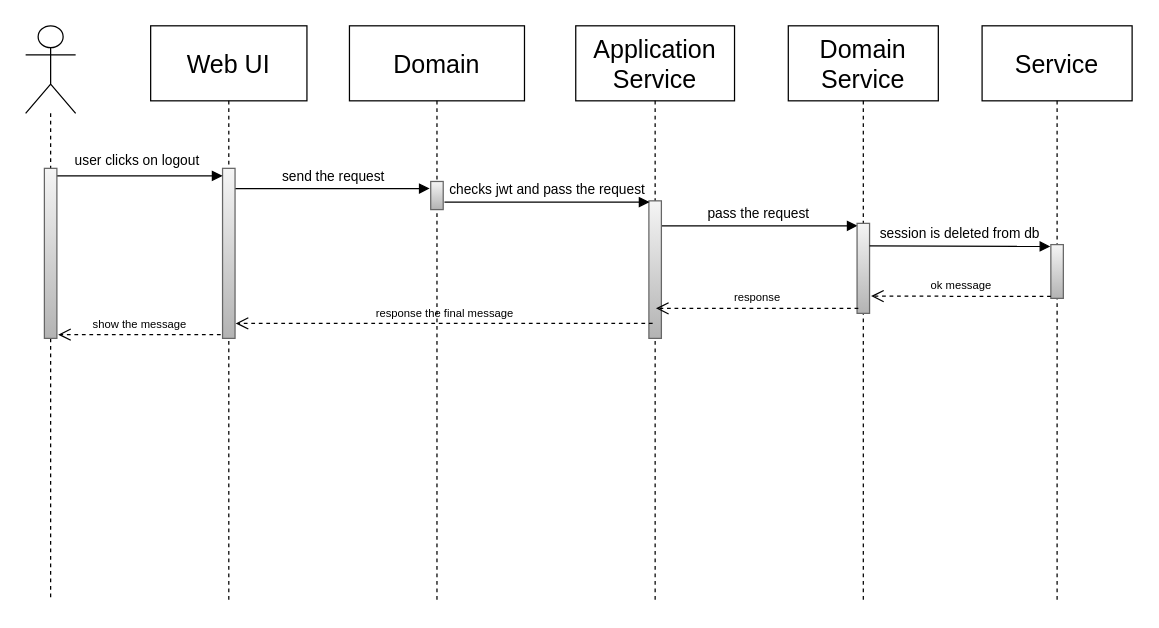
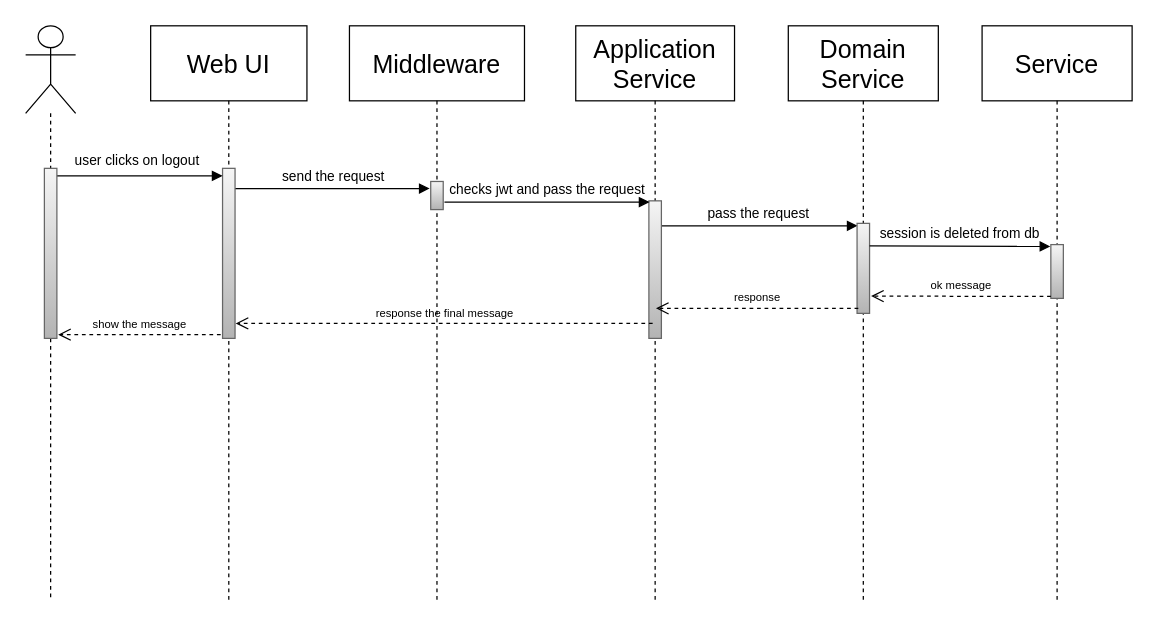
node "Domain": label "Domain" -> "Middleware"
